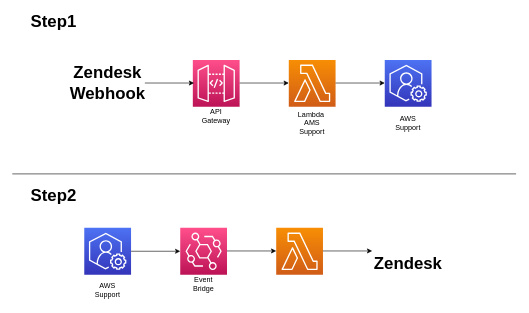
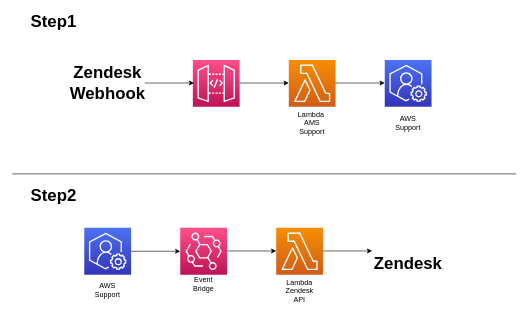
node "API Gateway": removed
node "Lambda Zendesk API": added
